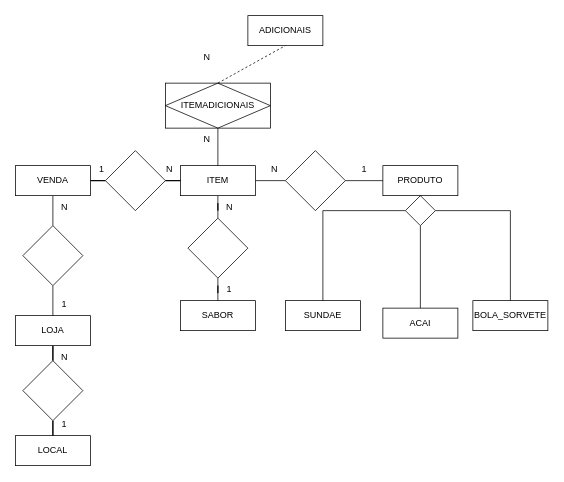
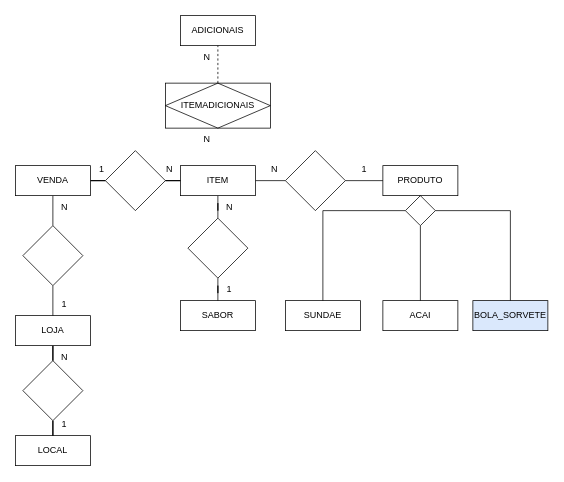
node "ADICIONAIS": moved (285, 30) -> (218, 30)
edge "ITEMADICIONAIS" -- "ITEM": removed
node "BOLA_SORVETE": fillcolor #ffffff -> #dae8fc
node "ACAI": moved (420, 323) -> (420, 315)
